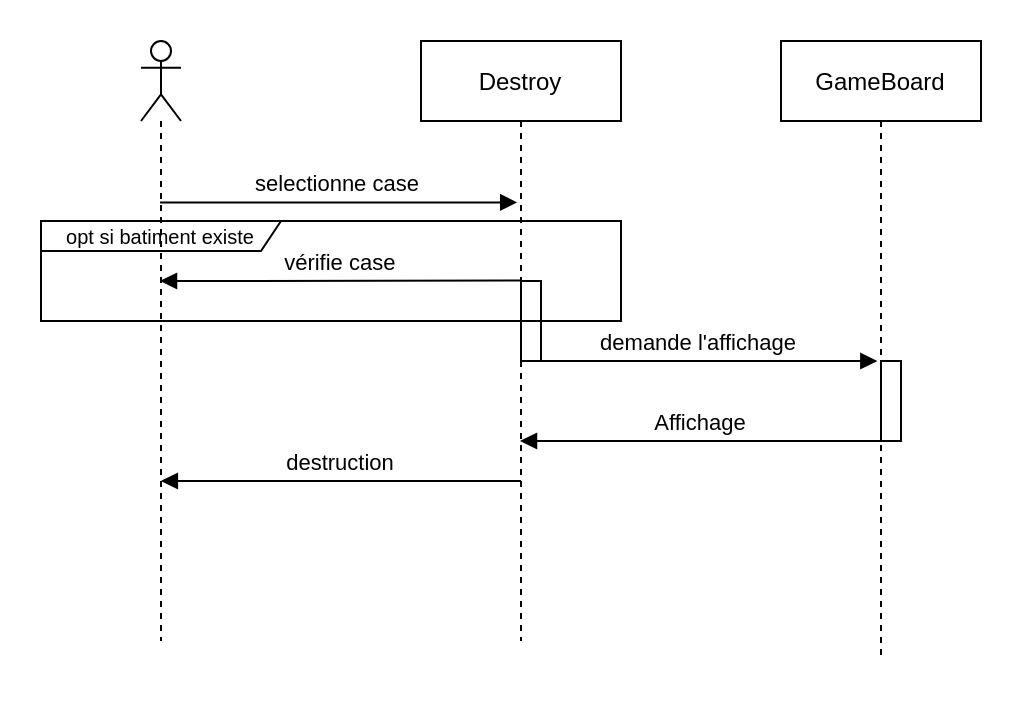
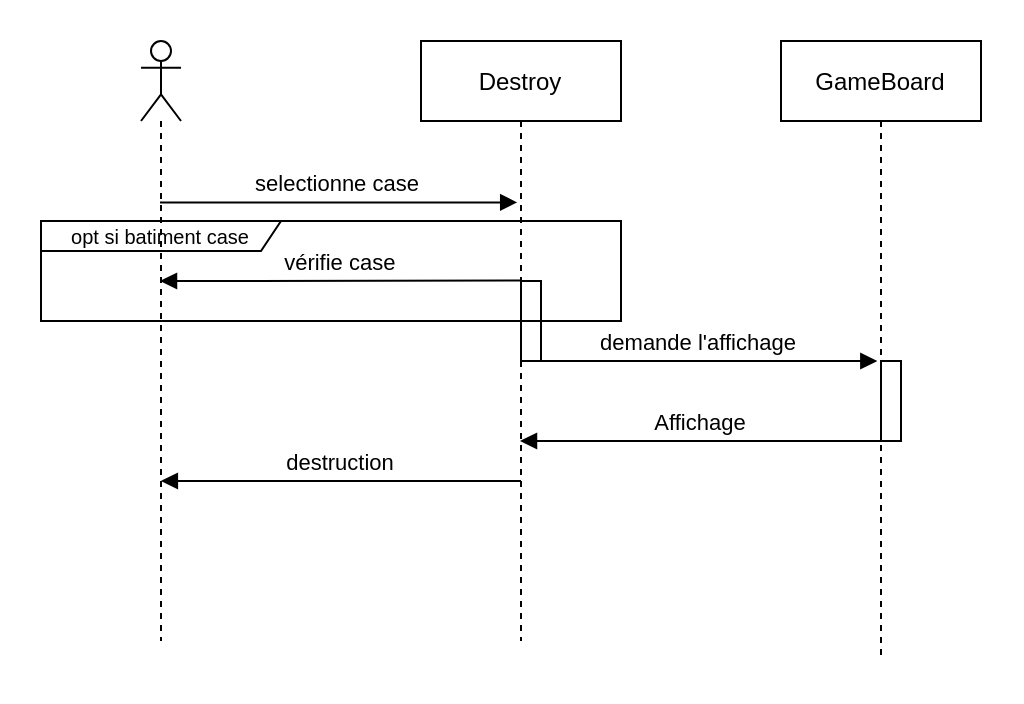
node "opt si batiment existe": label "opt si batiment existe" -> "opt si batiment case"
